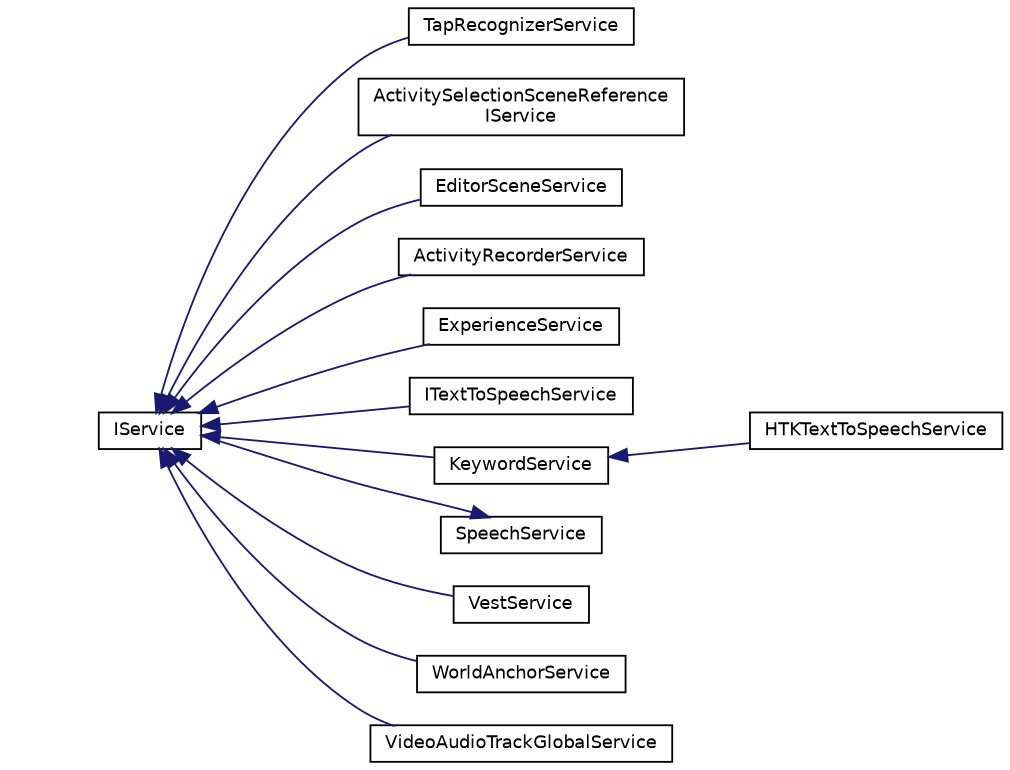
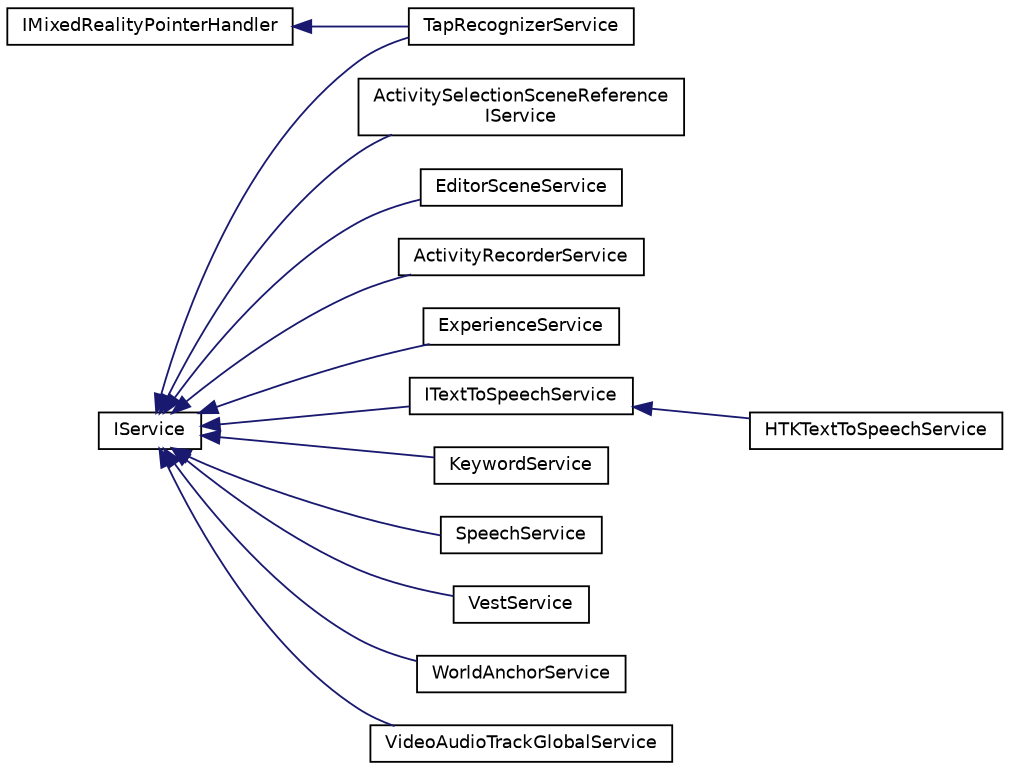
node "IMixedRealityPointerHandler": added
edge "HTKTextToSpeechService" -> "KeywordService": now "HTKTextToSpeechService" -> "ITextToSpeechService"
edge "IService" -> "SpeechService": reversed
